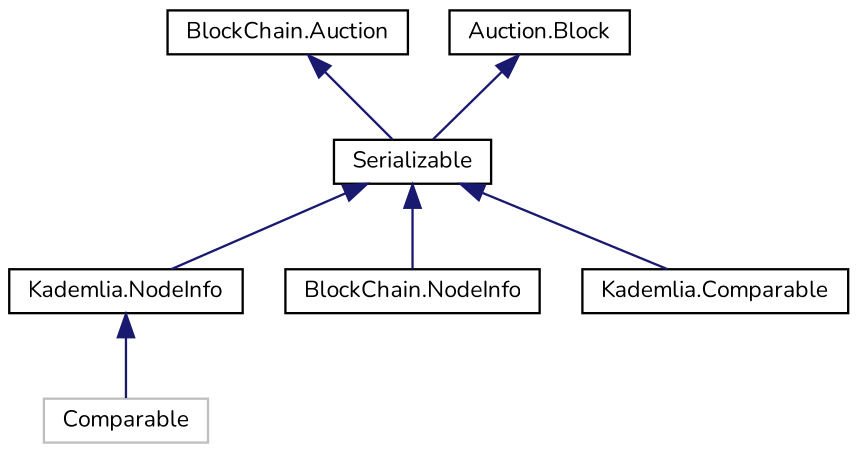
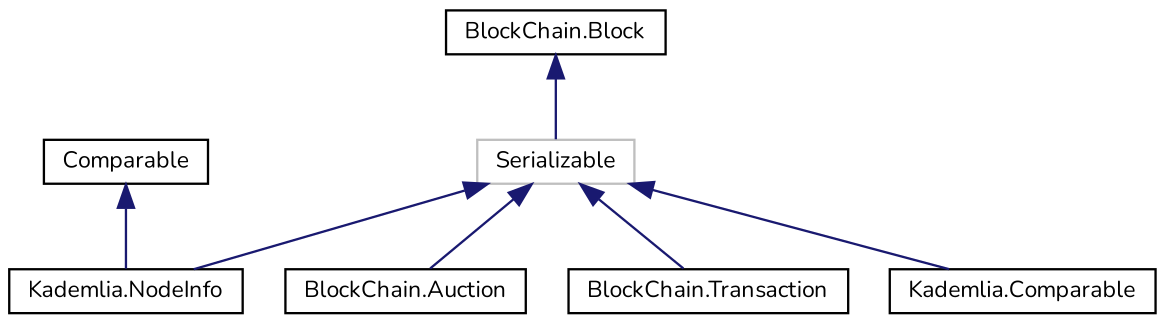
node "Auction.Block": label "Auction.Block" -> "BlockChain.Block"
edge "Serializable" -> "BlockChain.Auction": reversed
node "Serializable": color black -> grey75
node "BlockChain.NodeInfo": label "BlockChain.NodeInfo" -> "BlockChain.Transaction"
edge "Comparable" -> "Kademlia.NodeInfo": reversed
node "Comparable": color grey75 -> black
